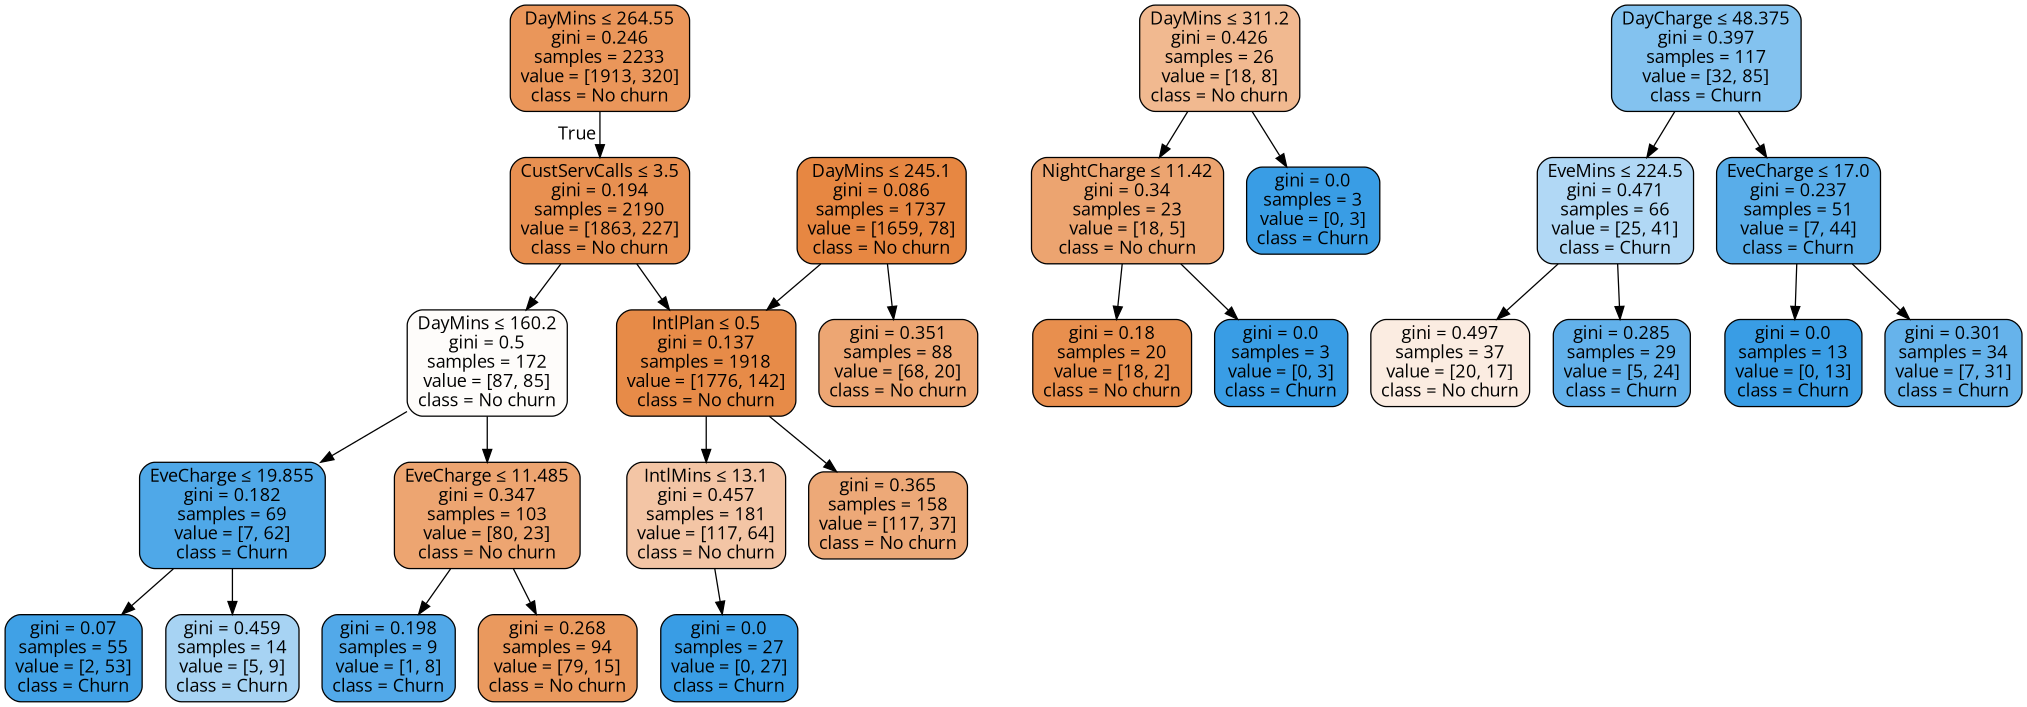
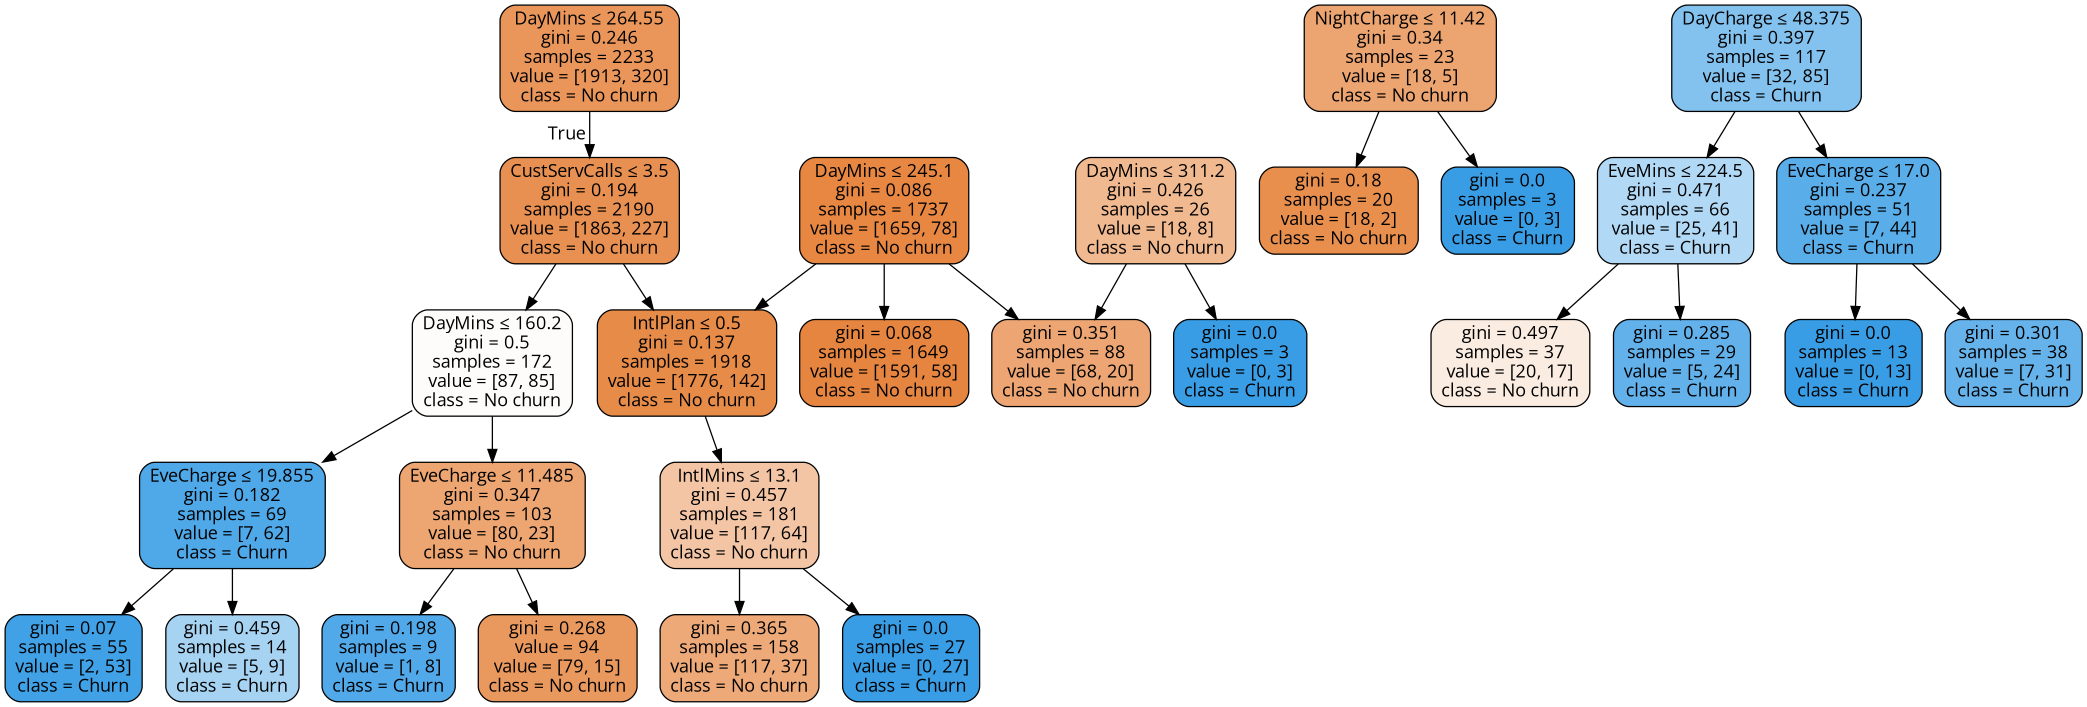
edge "DayMins ≤ 311.2" -> "NightCharge ≤ 11.42": now "DayMins ≤ 311.2" -> "gini = 0.351"
node "gini = 0.301": text "samples = 34" -> "samples = 38"
node "gini = 0.068": added
edge "IntlPlan ≤ 0.5" -> "gini = 0.365": now "IntlMins ≤ 13.1" -> "gini = 0.365"
node "gini = 0.268": text "samples = 94" -> "value = 94"
